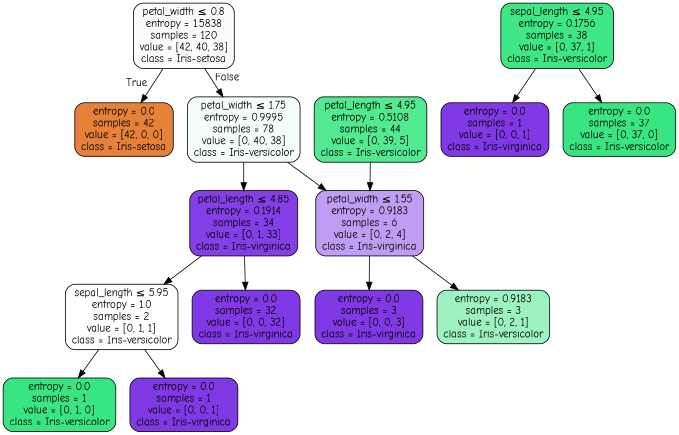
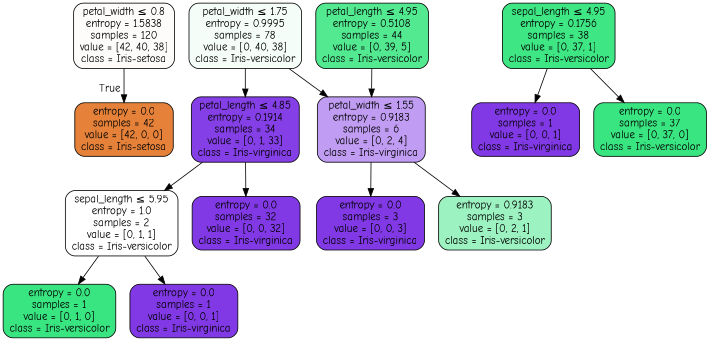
edge "petal_width ≤ 0.8" -> "petal_width ≤ 1.75": removed
